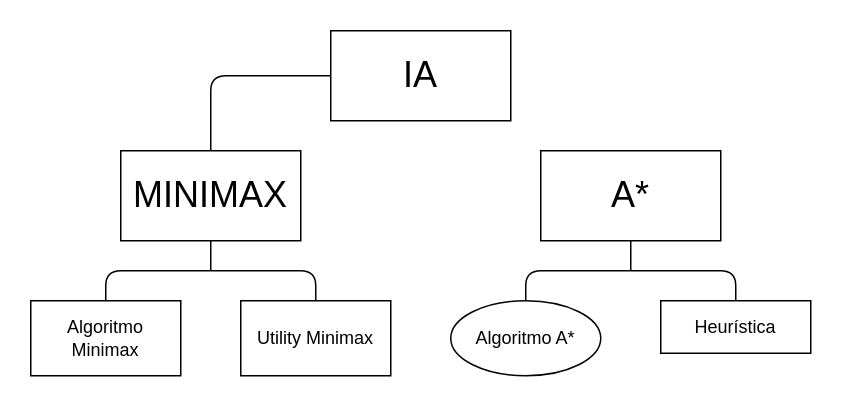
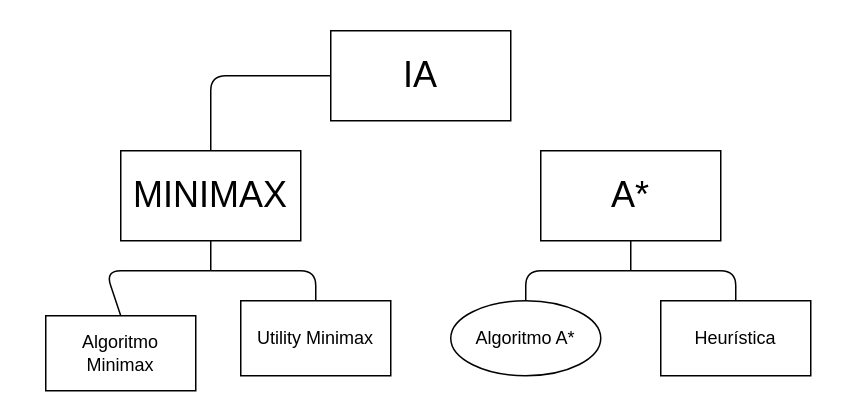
node "Heurística": size 150x53 -> 150x75
node "Algoritmo Minimax": moved (106, 338) -> (121, 353)
